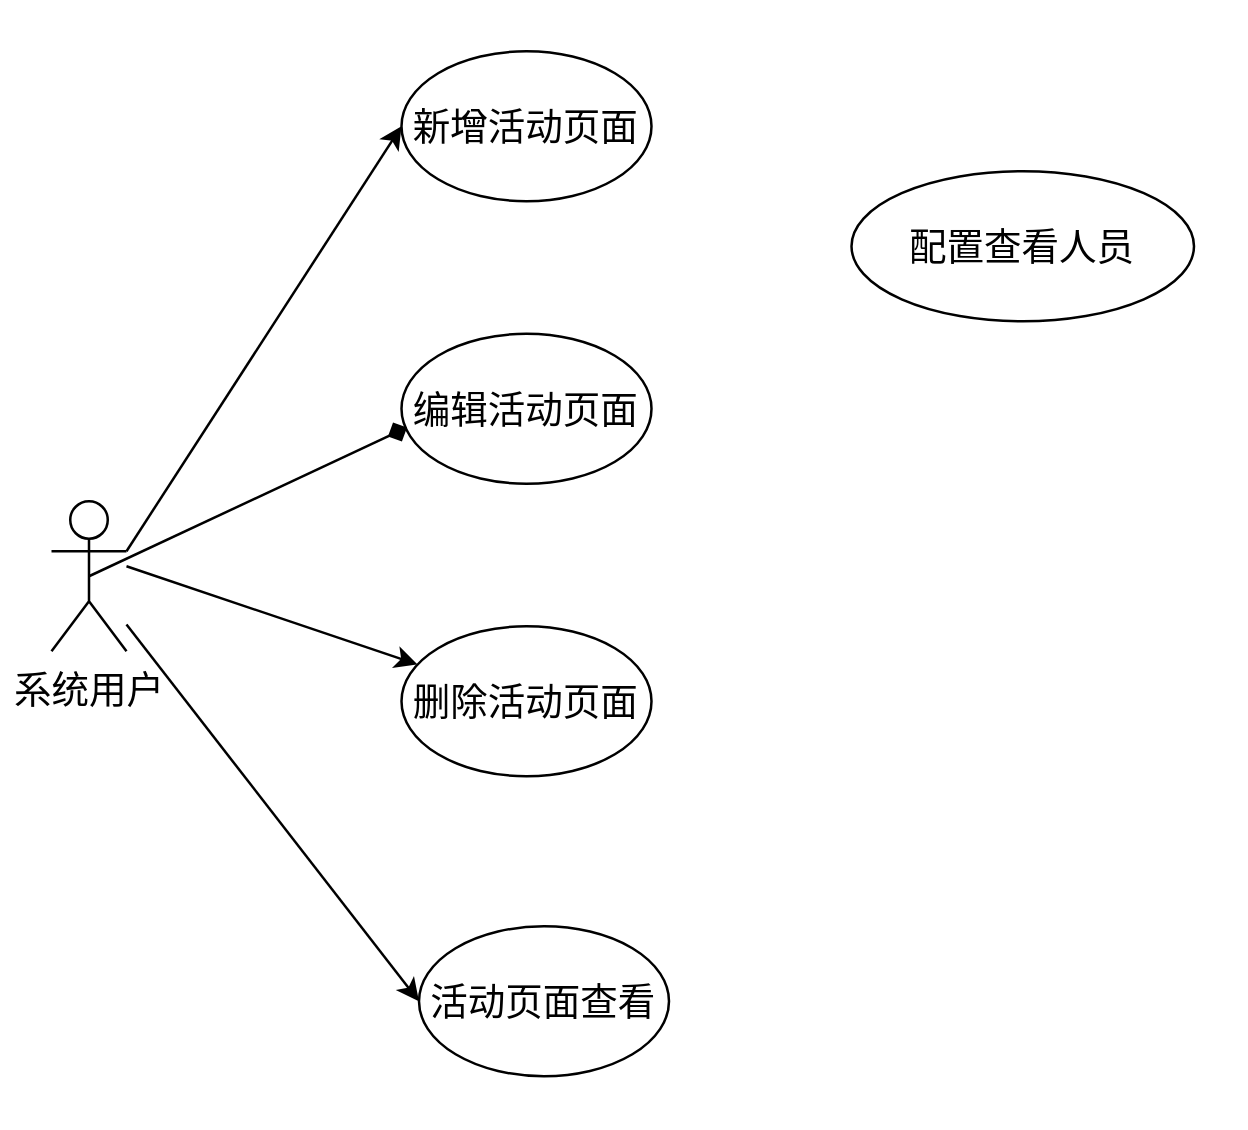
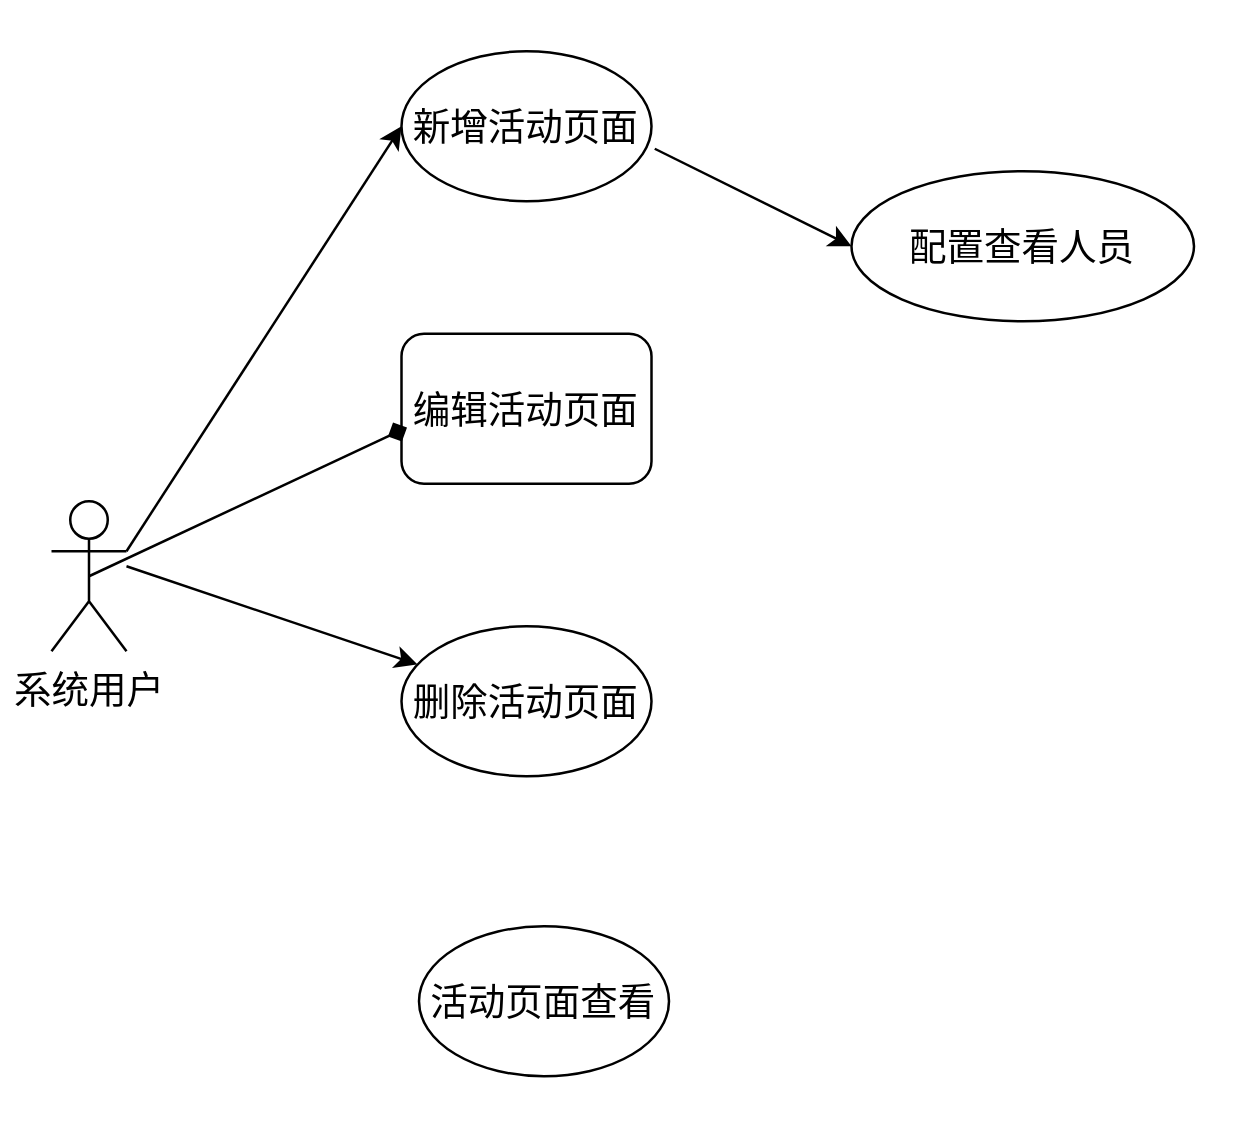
edge "新增活动页面" -> "配置查看人员": added
node "编辑活动页面": shape ellipse -> rounded rectangle
edge "系统用户" -> "活动页面查看": removed
